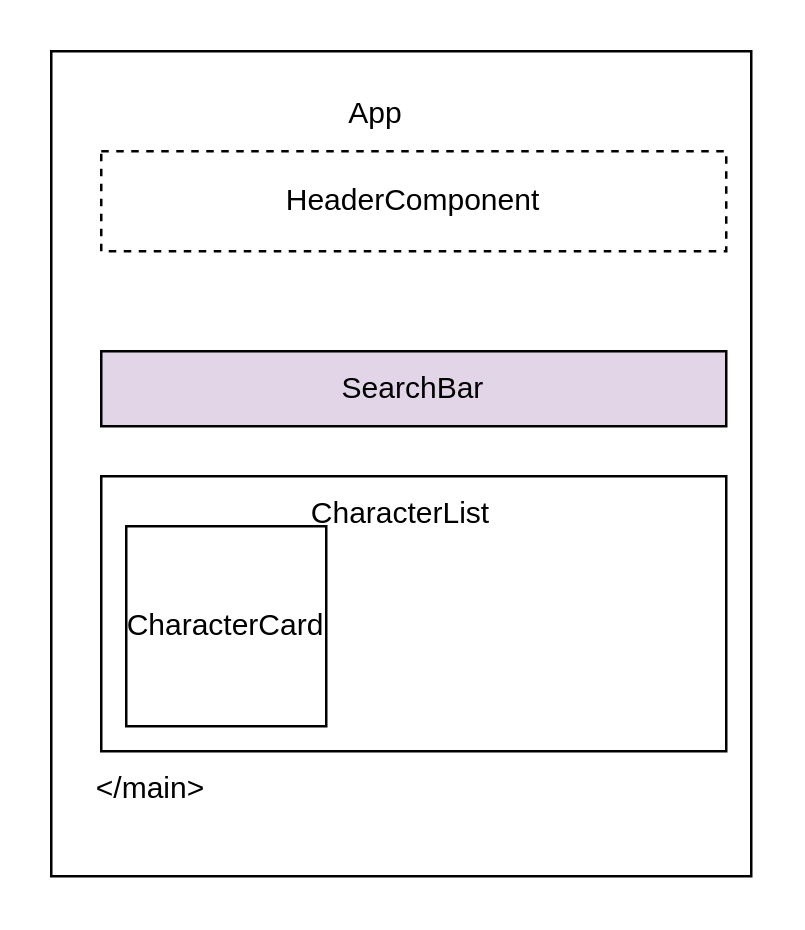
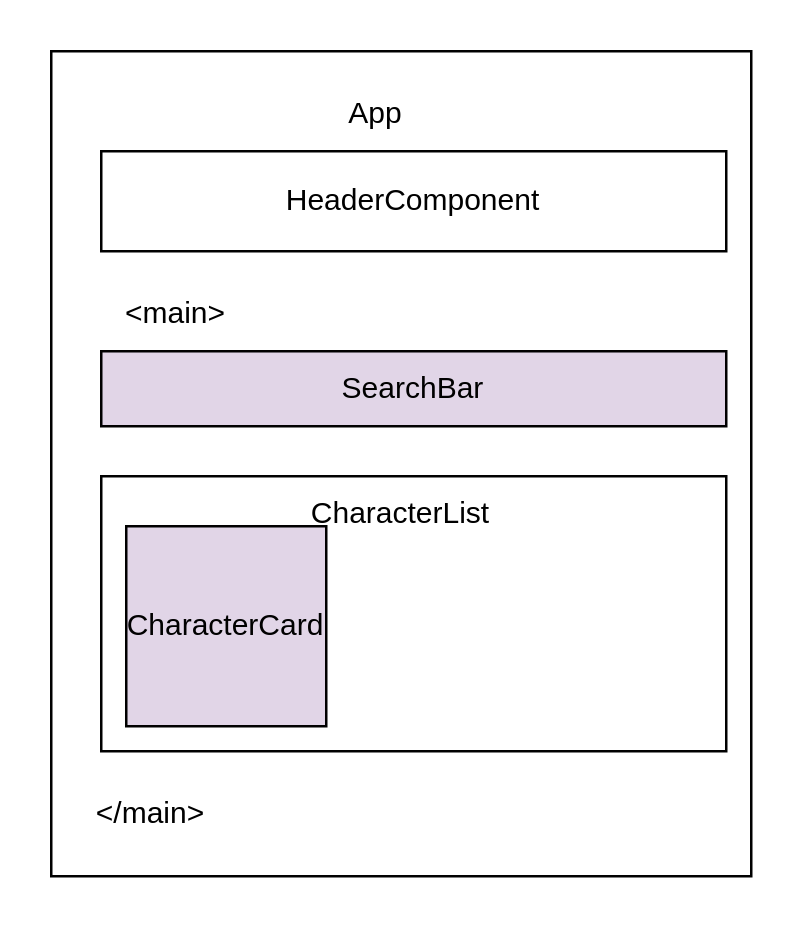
node "HeaderComponent": style dashed -> solid
node "<main>": added
node "CharacterCard": fillcolor #ffffff -> #e1d5e7
node "</main>": moved (151, 789) -> (151, 814)
